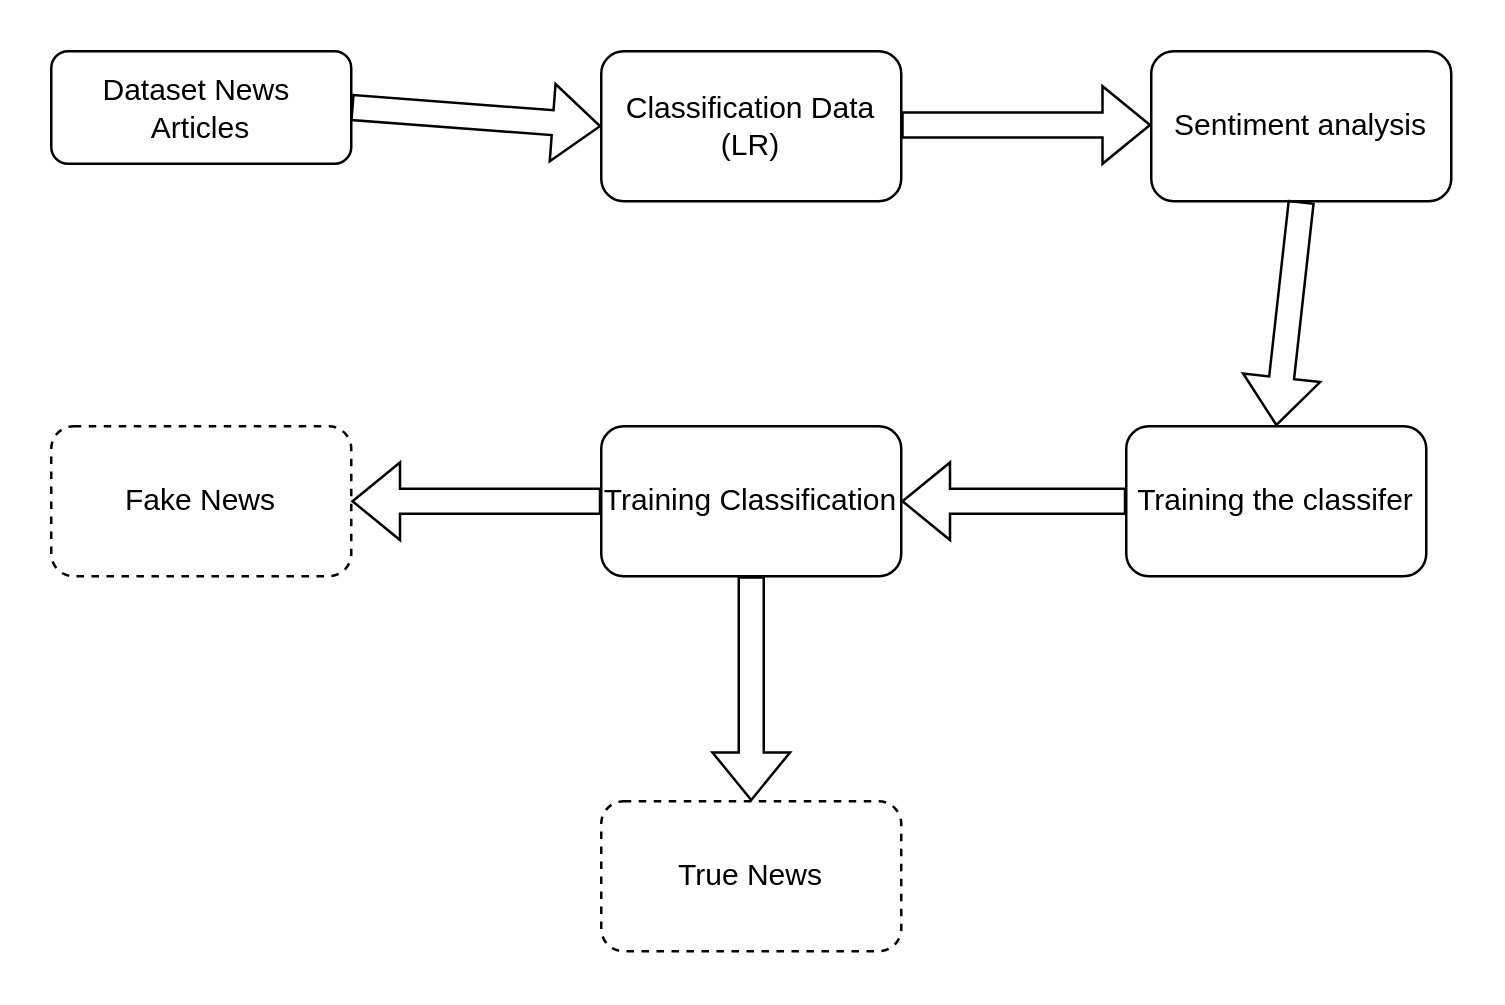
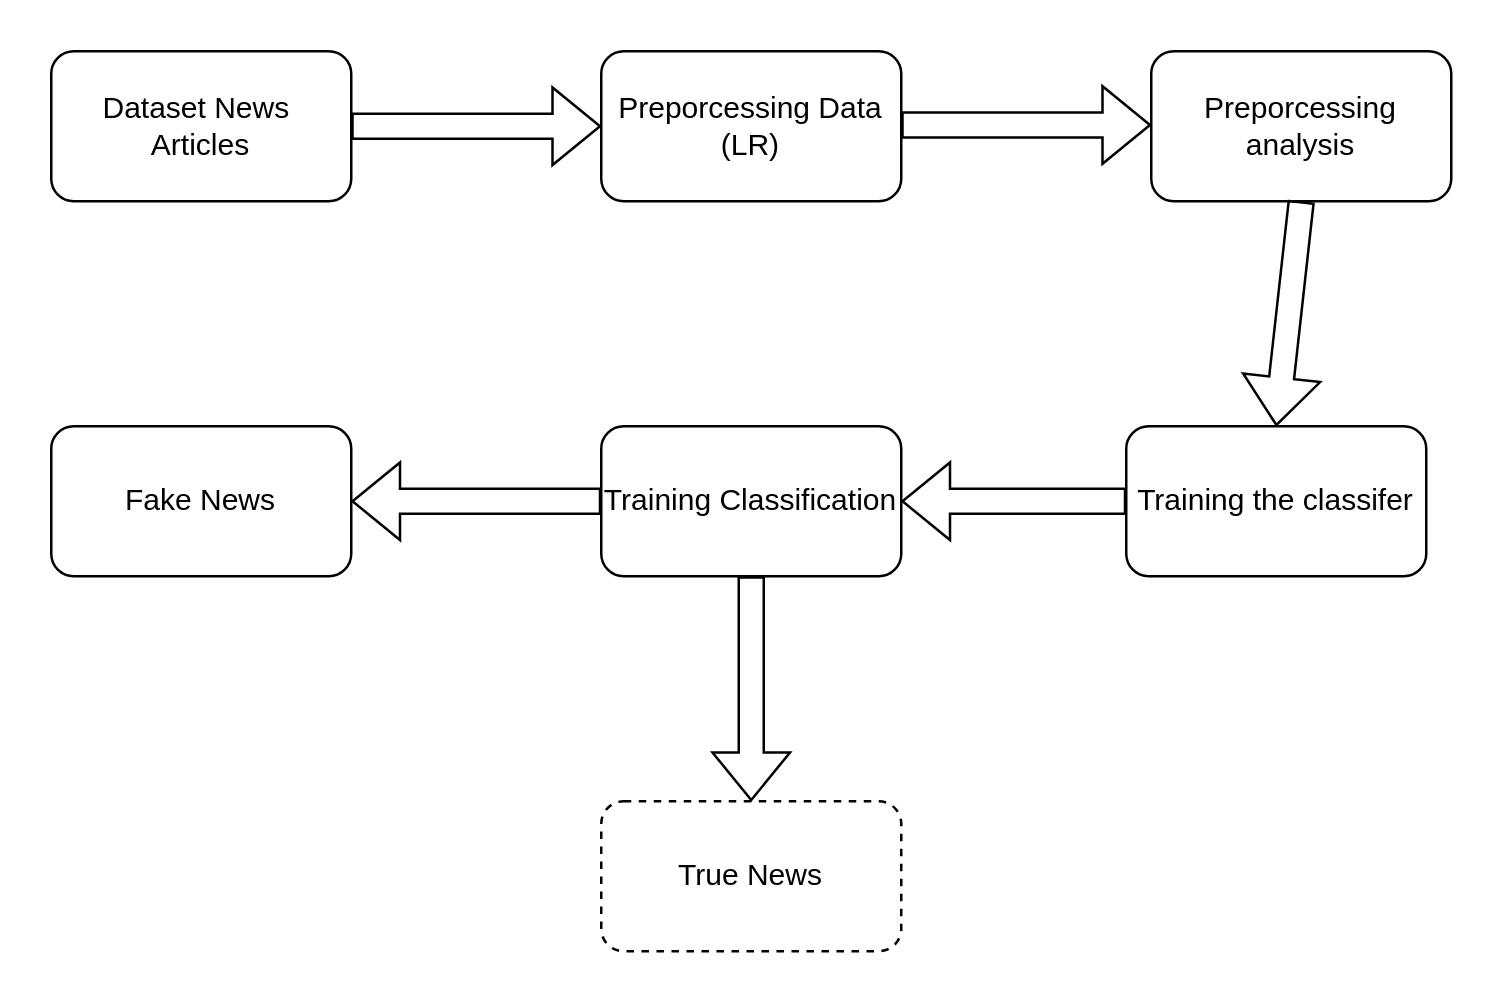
node "Dataset News Articles": size 300x113 -> 300x150
node "Classification Data (LR)": label "Classification Data (LR)" -> "Preporcessing Data (LR)"
node "Sentiment analysis": label "Sentiment analysis" -> "Preporcessing analysis"
node "Fake News": style dashed -> solid
